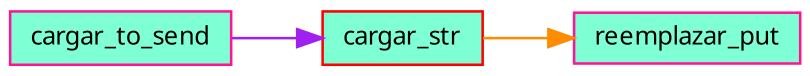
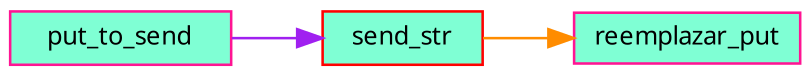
node "cargar_to_send": label "cargar_to_send" -> "put_to_send"
node "cargar_str": label "cargar_str" -> "send_str"
